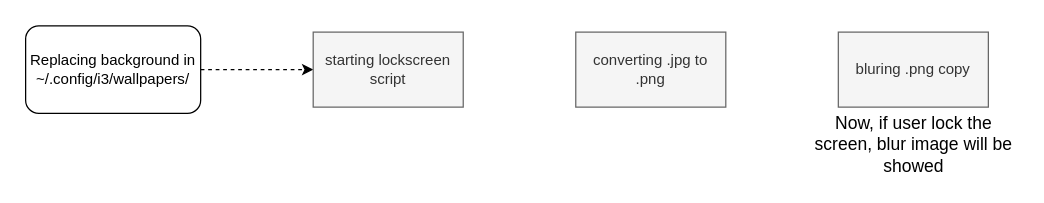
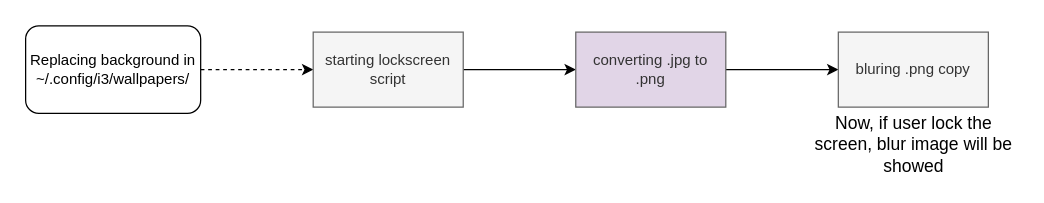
edge "starting lockscreen script" -> "converting .jpg to .png": added
node "converting .jpg to .png": fillcolor #f5f5f5 -> #e1d5e7
edge "converting .jpg to .png" -> "bluring .png copy": added
